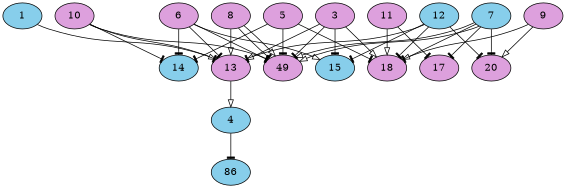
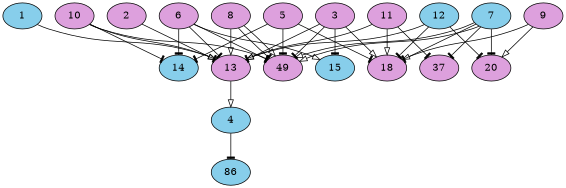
node "2": added
edge "11" -> "13": added
edge "12" -> "15": removed
node "17": label "17" -> "37"
